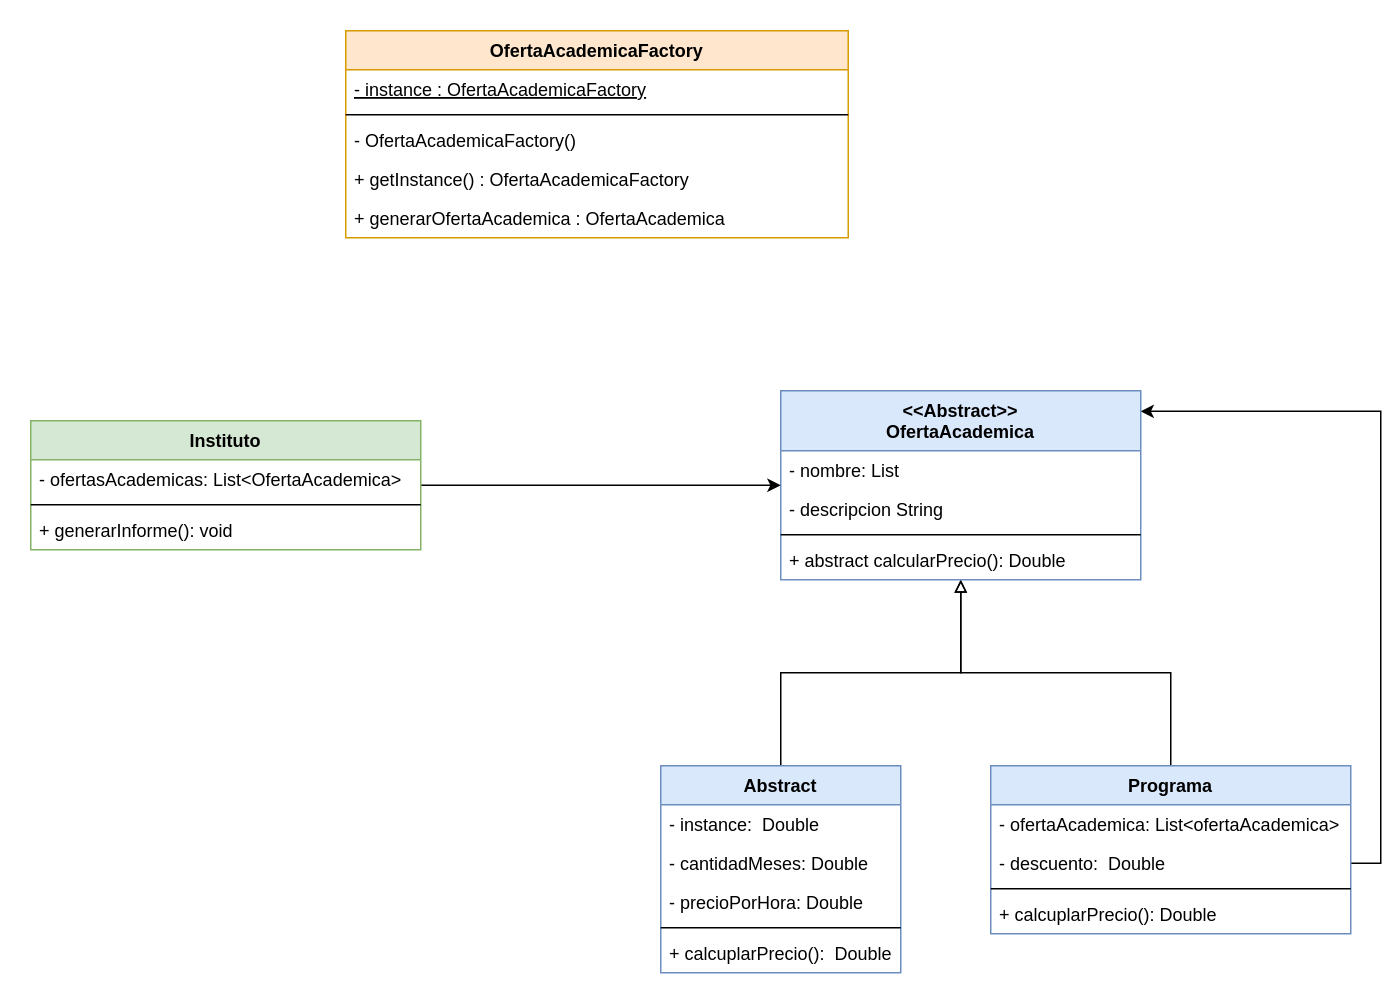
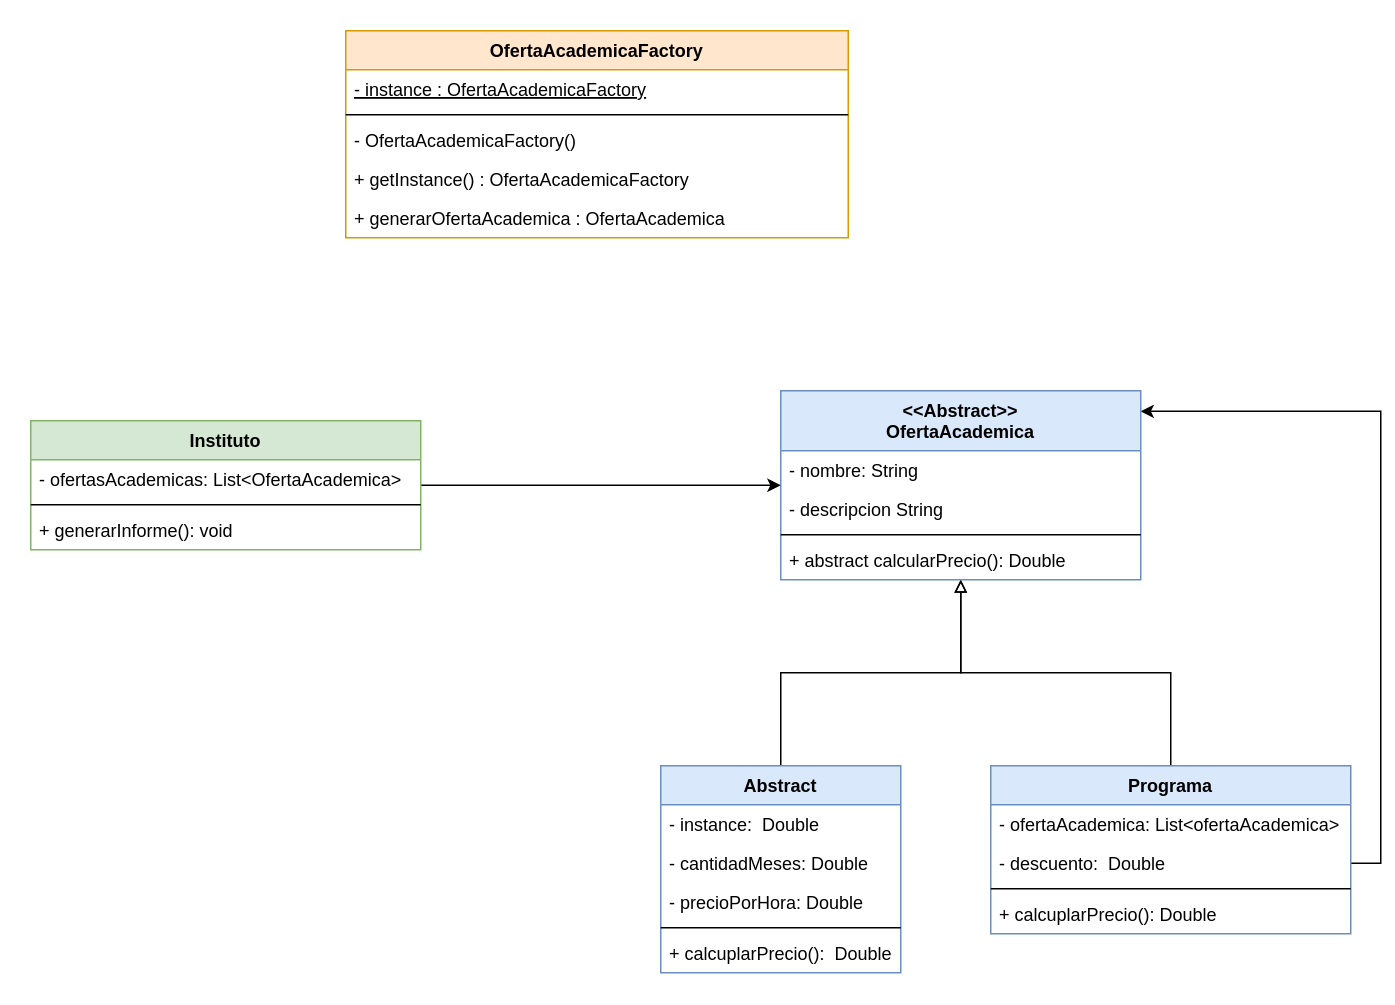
node "- nombre: List": label "- nombre: List" -> "- nombre: String"
